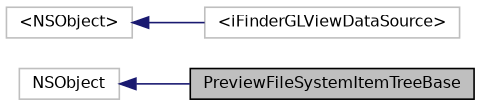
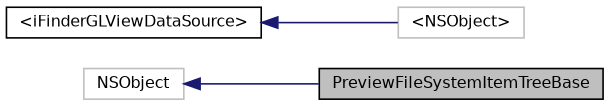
edge "<iFinderGLViewDataSource>" -> "<NSObject>": reversed
node "<iFinderGLViewDataSource>": color grey75 -> black
